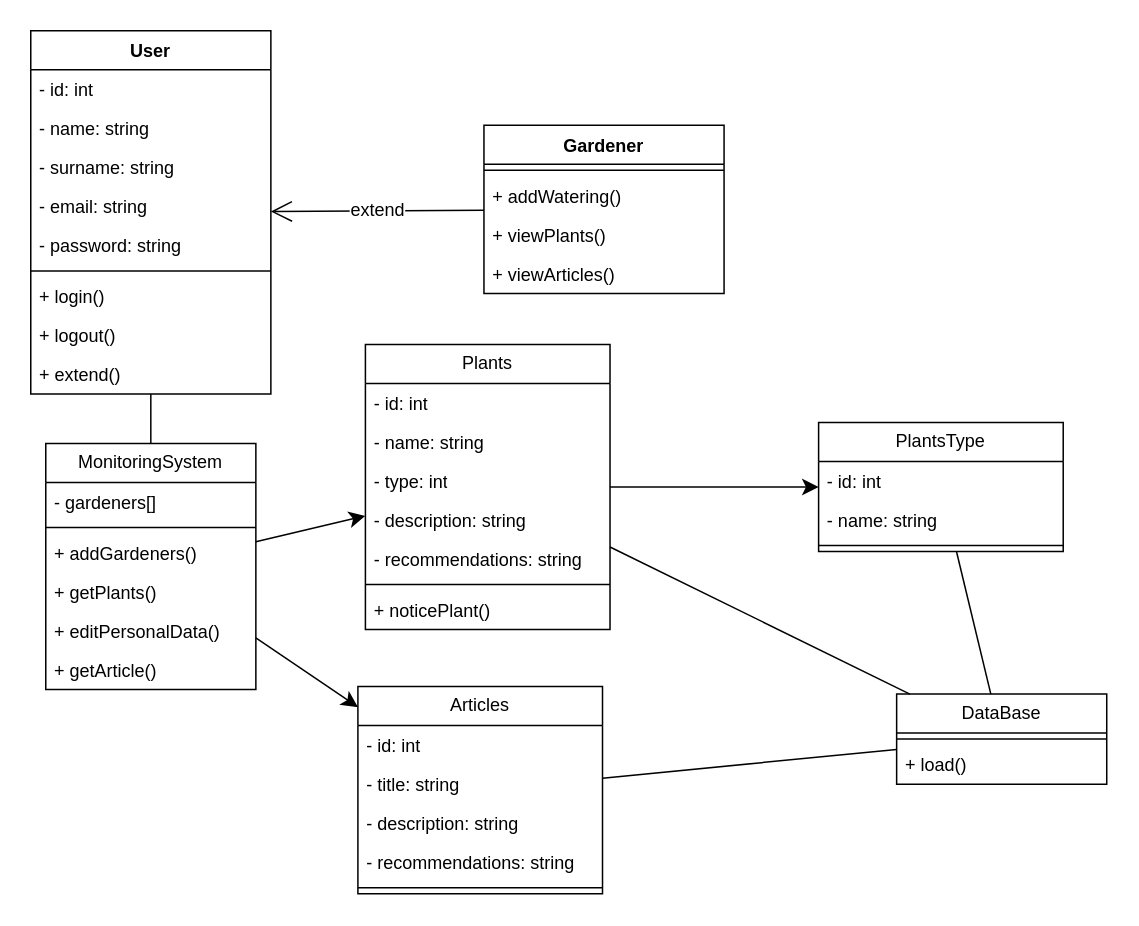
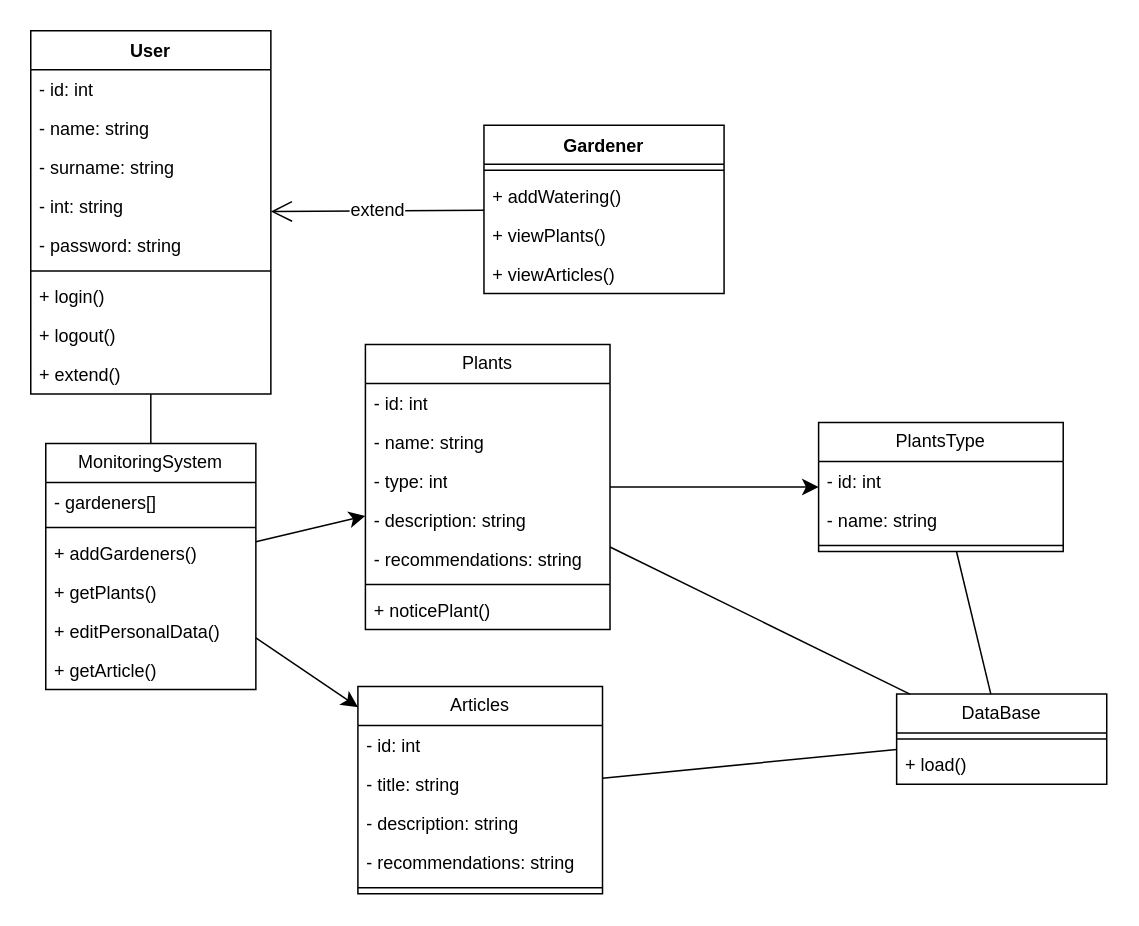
node "- email: string": label "- email: string" -> "- int: string"
